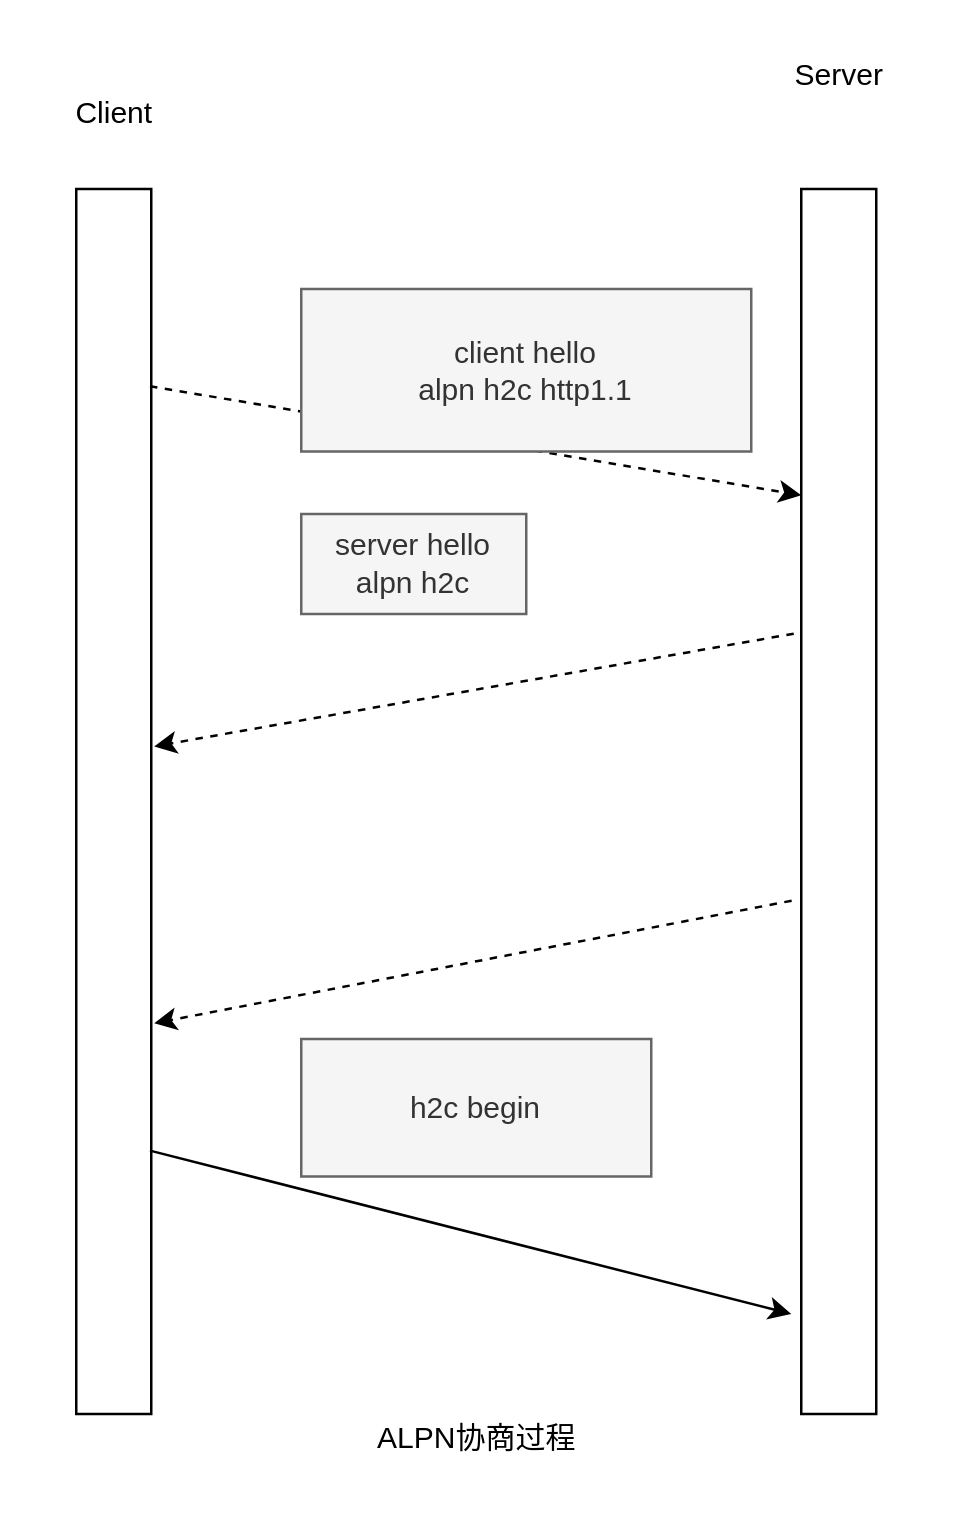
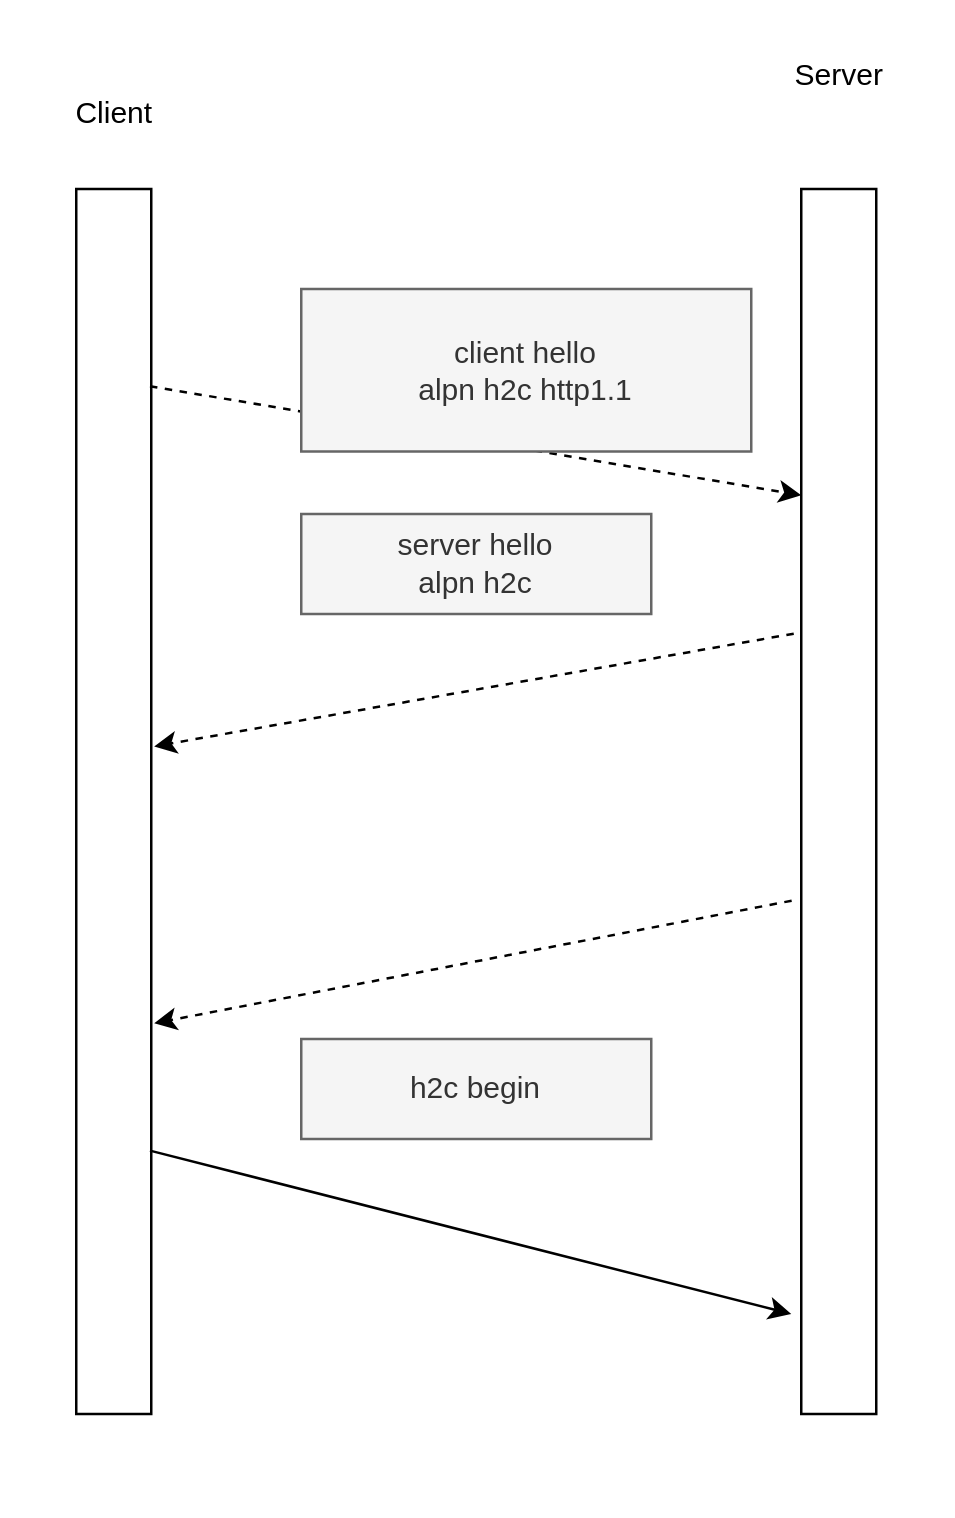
node "server hello alpn h2c": size 225x100 -> 350x100
node "h2c begin": size 350x138 -> 350x100
node "ALPN协商过程": removed
